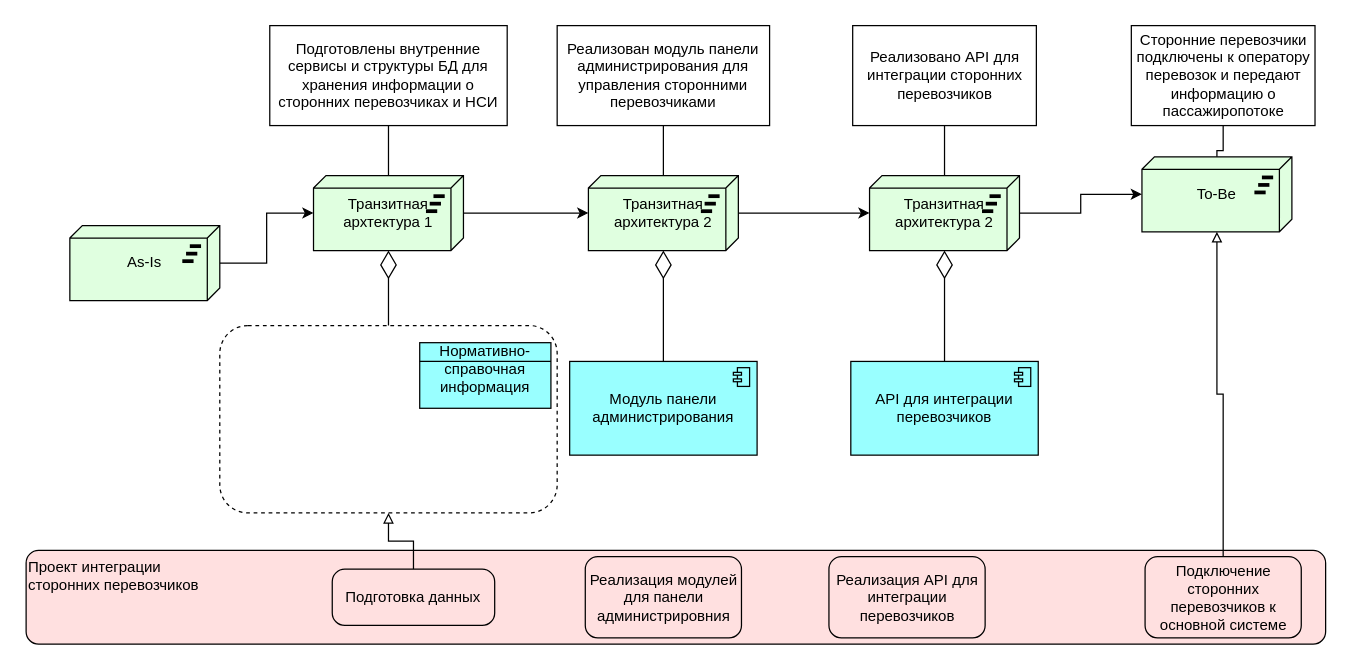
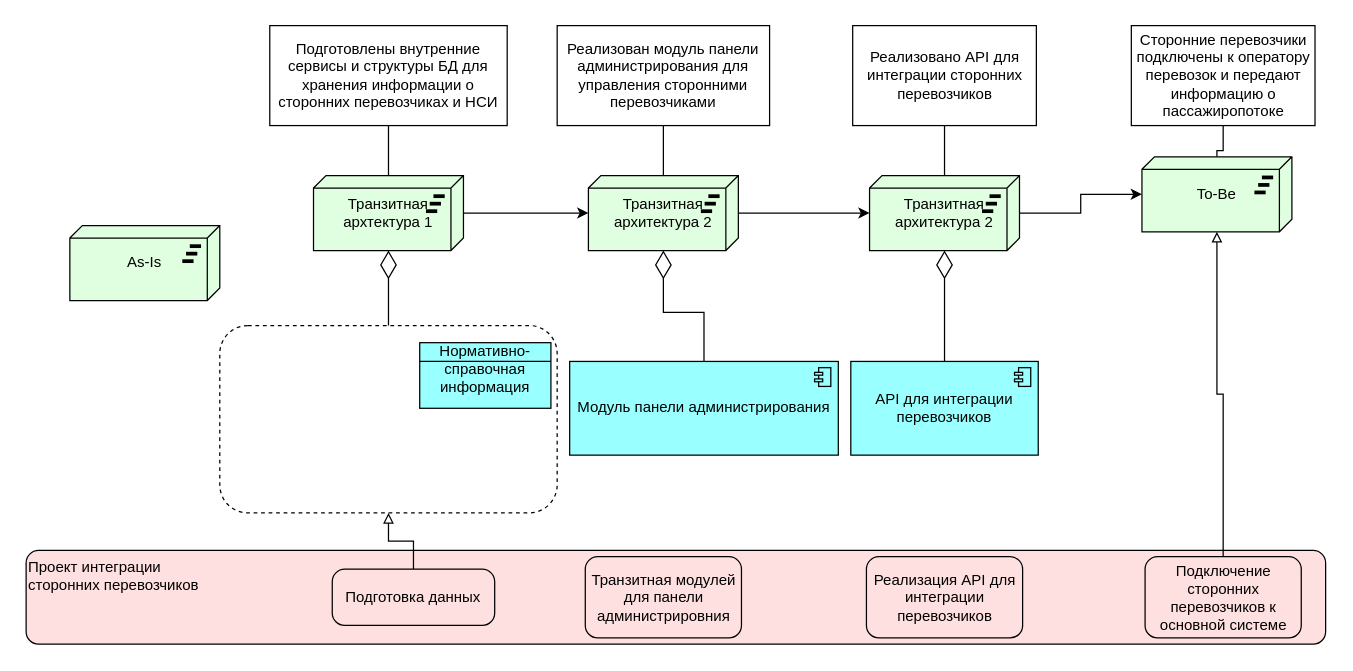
edge "As-Is" -> "Транзитная архтектура 1": removed
node "Модуль панели администрирования": size 188x94 -> 269x94
node "Реализация модулей для панели администрировния": label "Реализация модулей для панели администрировния" -> "Транзитная модулей для панели администрировния"
node "Реализация API для интеграции перевозчиков": moved (907, 598) -> (944, 598)
